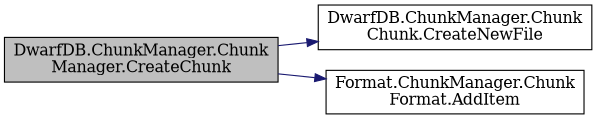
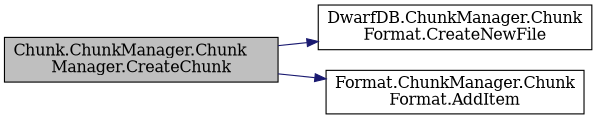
node "DwarfDB.ChunkManager.Chunk Chunk.CreateNewFile": label "DwarfDB.ChunkManager.Chunk Chunk.CreateNewFile" -> "DwarfDB.ChunkManager.Chunk Format.CreateNewFile"
node "DwarfDB.ChunkManager.Chunk Manager.CreateChunk": label "DwarfDB.ChunkManager.Chunk Manager.CreateChunk" -> "Chunk.ChunkManager.Chunk Manager.CreateChunk"
